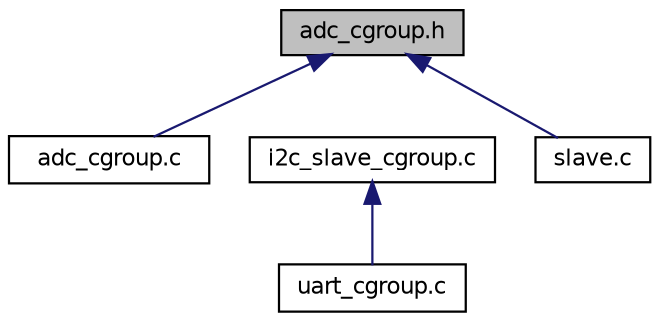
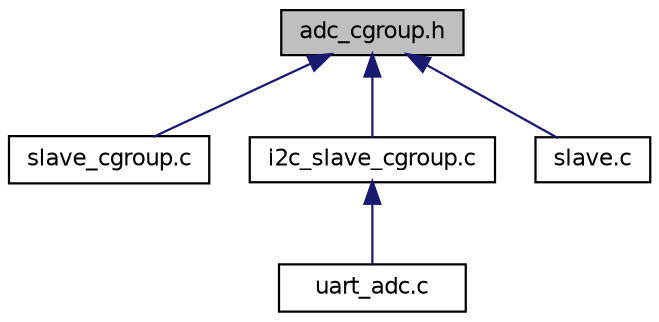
edge "i2c_slave_cgroup.c" -> "adc_cgroup.h": added
node "adc_cgroup.c": label "adc_cgroup.c" -> "slave_cgroup.c"
node "uart_cgroup.c": label "uart_cgroup.c" -> "uart_adc.c"
